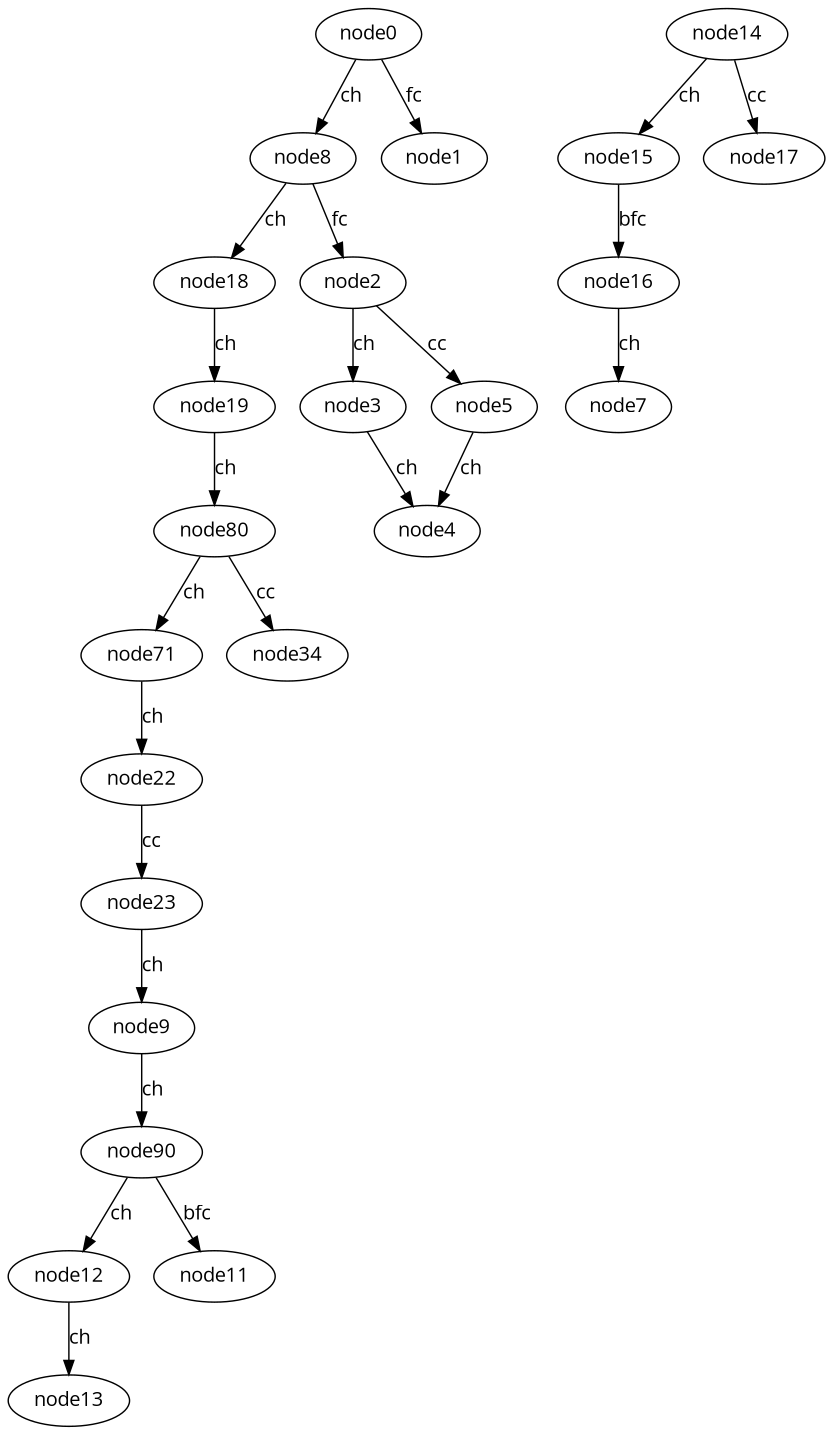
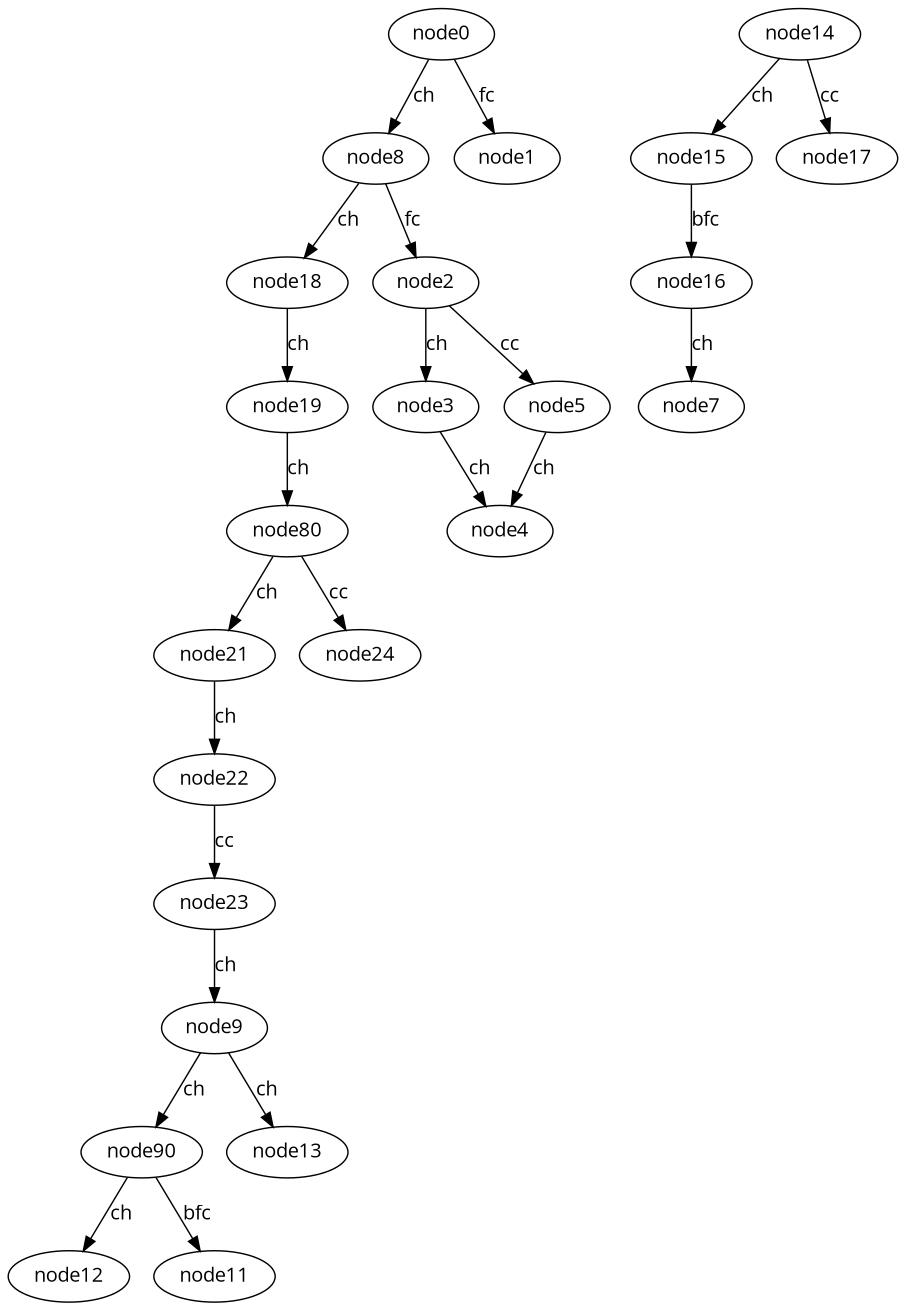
node "node71": label "node71" -> "node21"
node "node34": label "node34" -> "node24"
edge "node12" -> "node13": now "node9" -> "node13"
